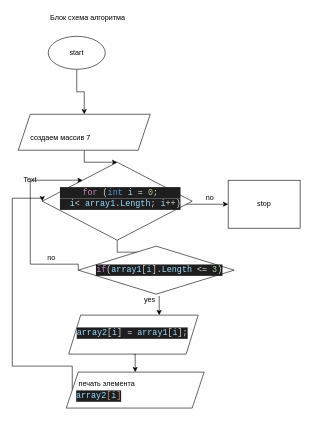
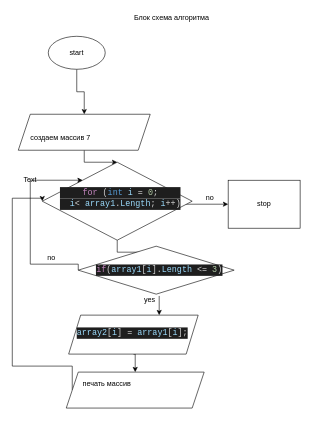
node "Блок схема алгоритма": moved (88, 18) -> (172, 18)
node "печать элемента": label "печать элемента" -> "печать массив"
node "array2[i]": removed
